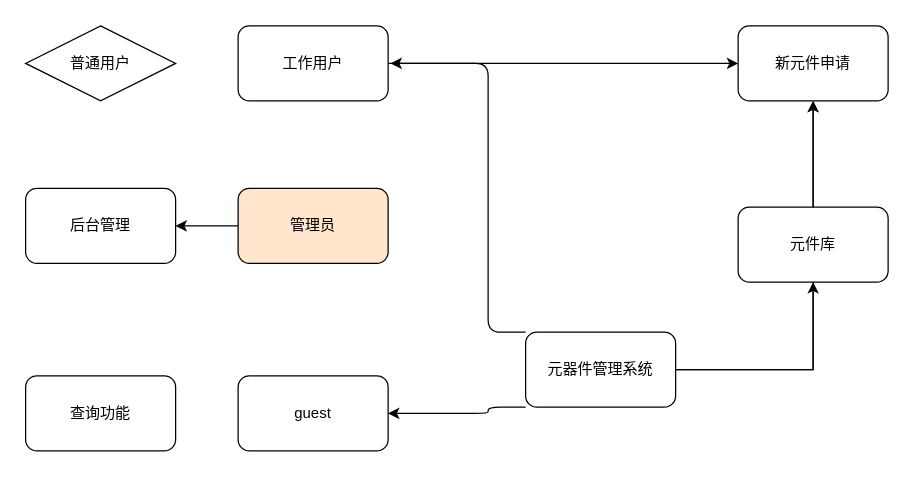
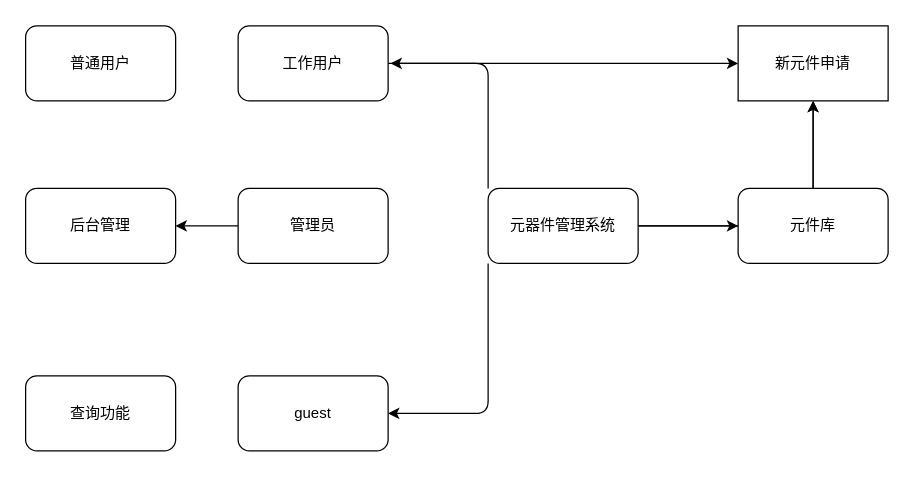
node "普通用户": shape diamond -> rounded rectangle
node "新元件申请": shape rounded rectangle -> rectangle
node "管理员": fillcolor #ffe6cc -> #ffffff
node "元件库": moved (813, 244) -> (813, 226)
node "元器件管理系统": moved (601, 369) -> (563, 226)
